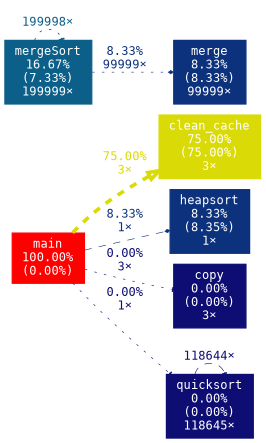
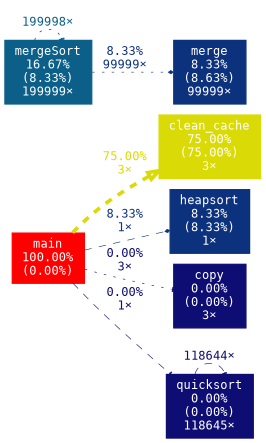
node "mergeSort 16.67% (7.33%) 199999×": label "mergeSort 16.67% (7.33%) 199999×" -> "mergeSort 16.67% (8.33%) 199999×"
node "merge 8.33% (8.33%) 99999×": label "merge 8.33% (8.33%) 99999×" -> "merge 8.33% (8.63%) 99999×"
node "heapsort 8.33% (8.35%) 1×": label "heapsort 8.33% (8.35%) 1×" -> "heapsort 8.33% (8.33%) 1×"
edge "main 100.00% (0.00%)" -> "quicksort 0.00% (0.00%) 118645×": style dotted -> dashed
